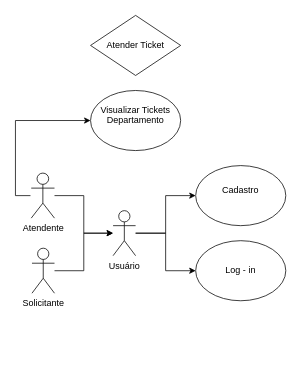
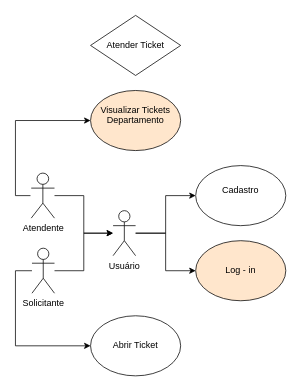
node "Visualizar Tickets Departamento": fillcolor #ffffff -> #ffe6cc
node "Log - in": fillcolor #ffffff -> #ffe6cc
edge "Solicitante" -> "Abrir Ticket": added
node "Abrir Ticket": added
